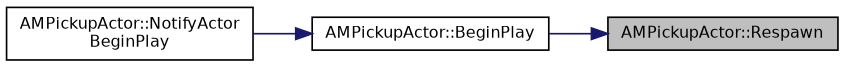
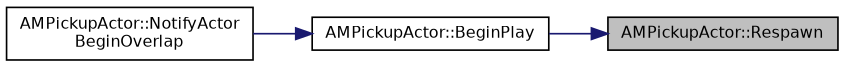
node "AMPickupActor::NotifyActor BeginPlay": label "AMPickupActor::NotifyActor BeginPlay" -> "AMPickupActor::NotifyActor BeginOverlap"
